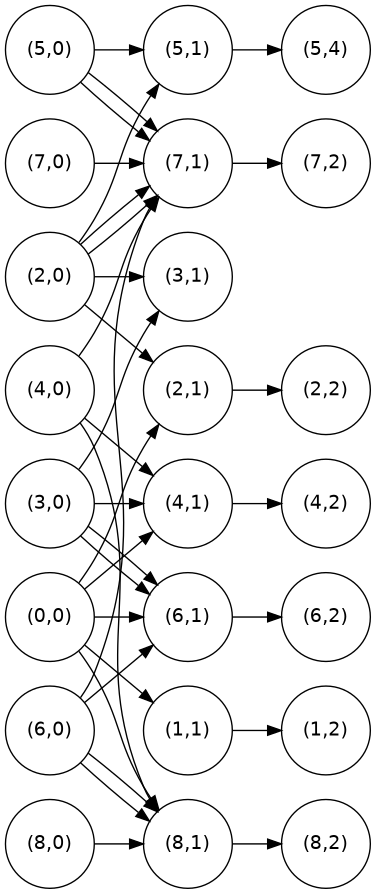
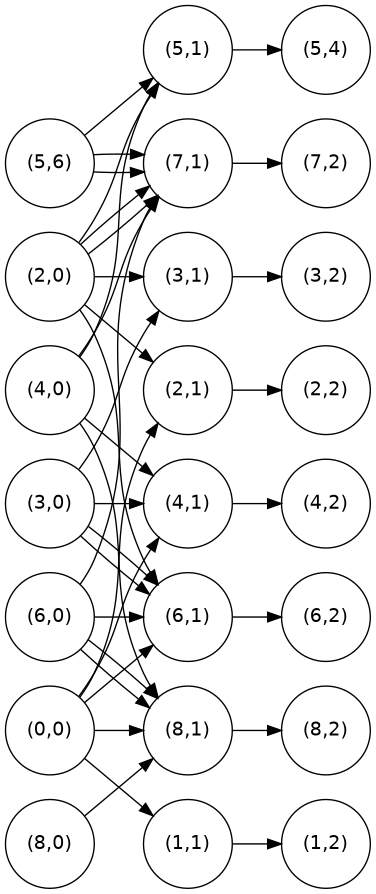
node "(5,0)": label "(5,0)" -> "(5,6)"
node "(7,0)": removed
edge "(4,0)" -> "(5,1)": added
node "(3,2)": added
edge "(2,0)" -> "(6,1)": added
